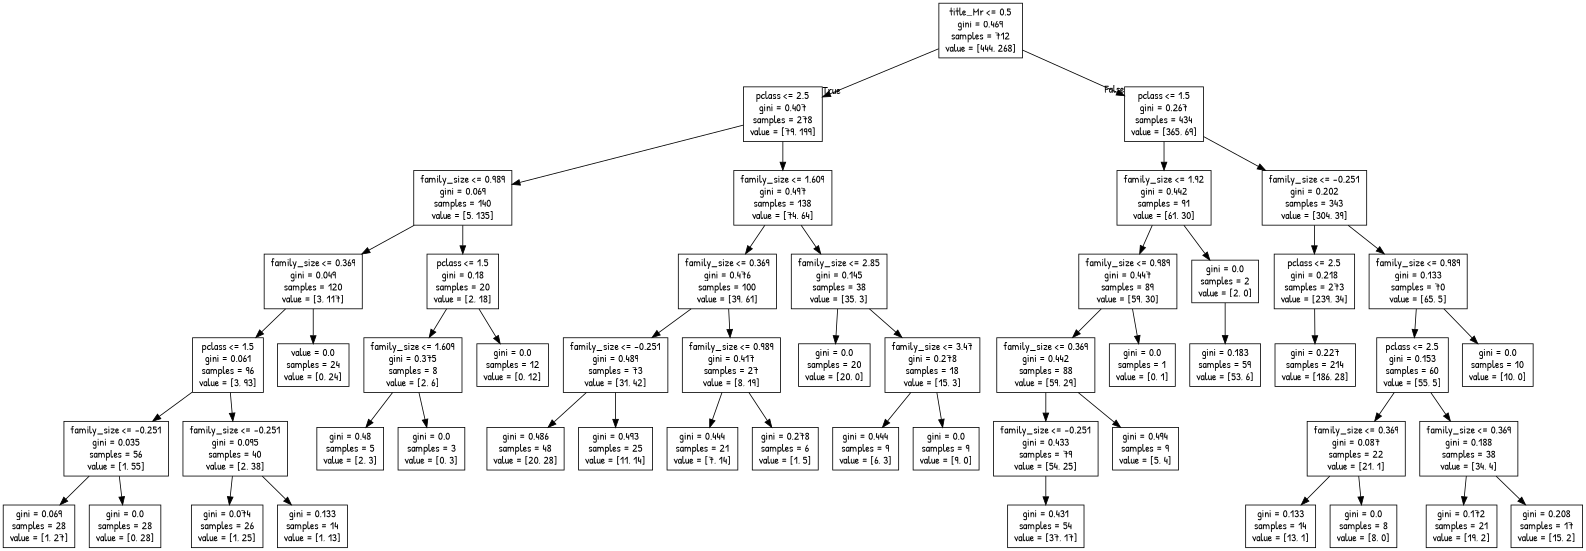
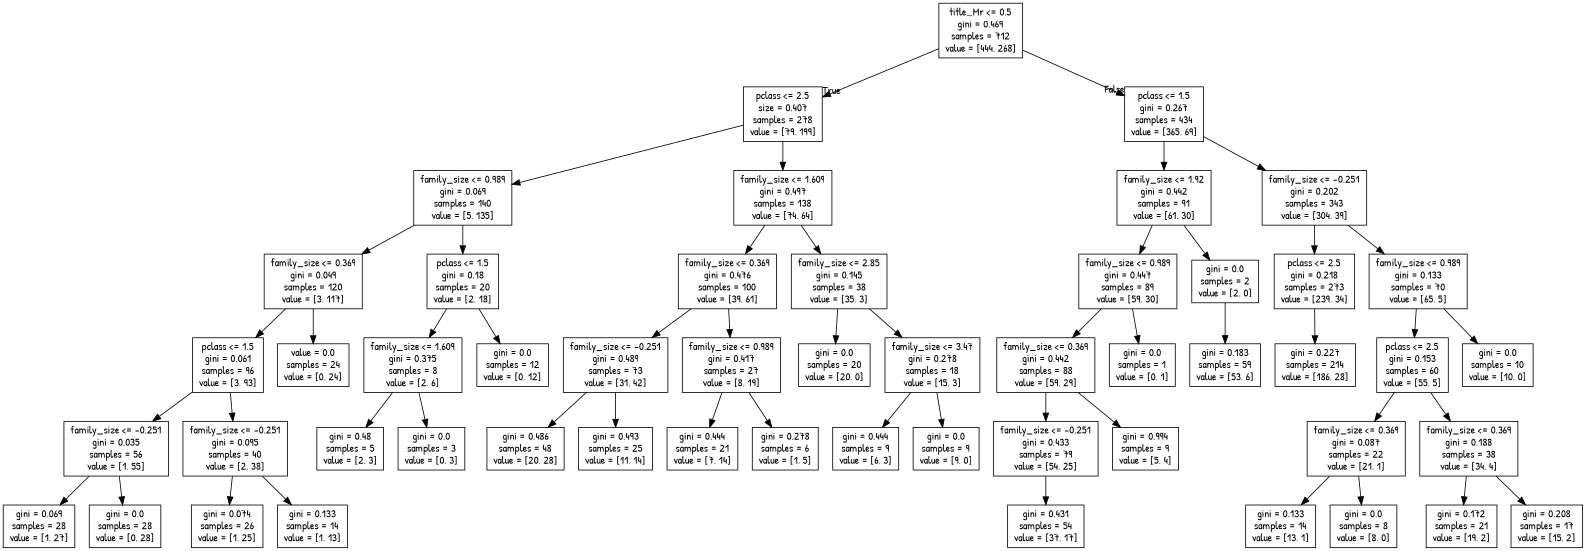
node "pclass <= 2.5 gini = 0.407 samples = 278 value = [79, 199]": label "pclass <= 2.5 gini = 0.407 samples = 278 value = [79, 199]" -> "pclass <= 2.5 size = 0.407 samples = 278 value = [79, 199]"
node "gini = 0.494 samples = 9 value = [5, 4]": label "gini = 0.494 samples = 9 value = [5, 4]" -> "gini = 0.994 samples = 9 value = [5, 4]"
